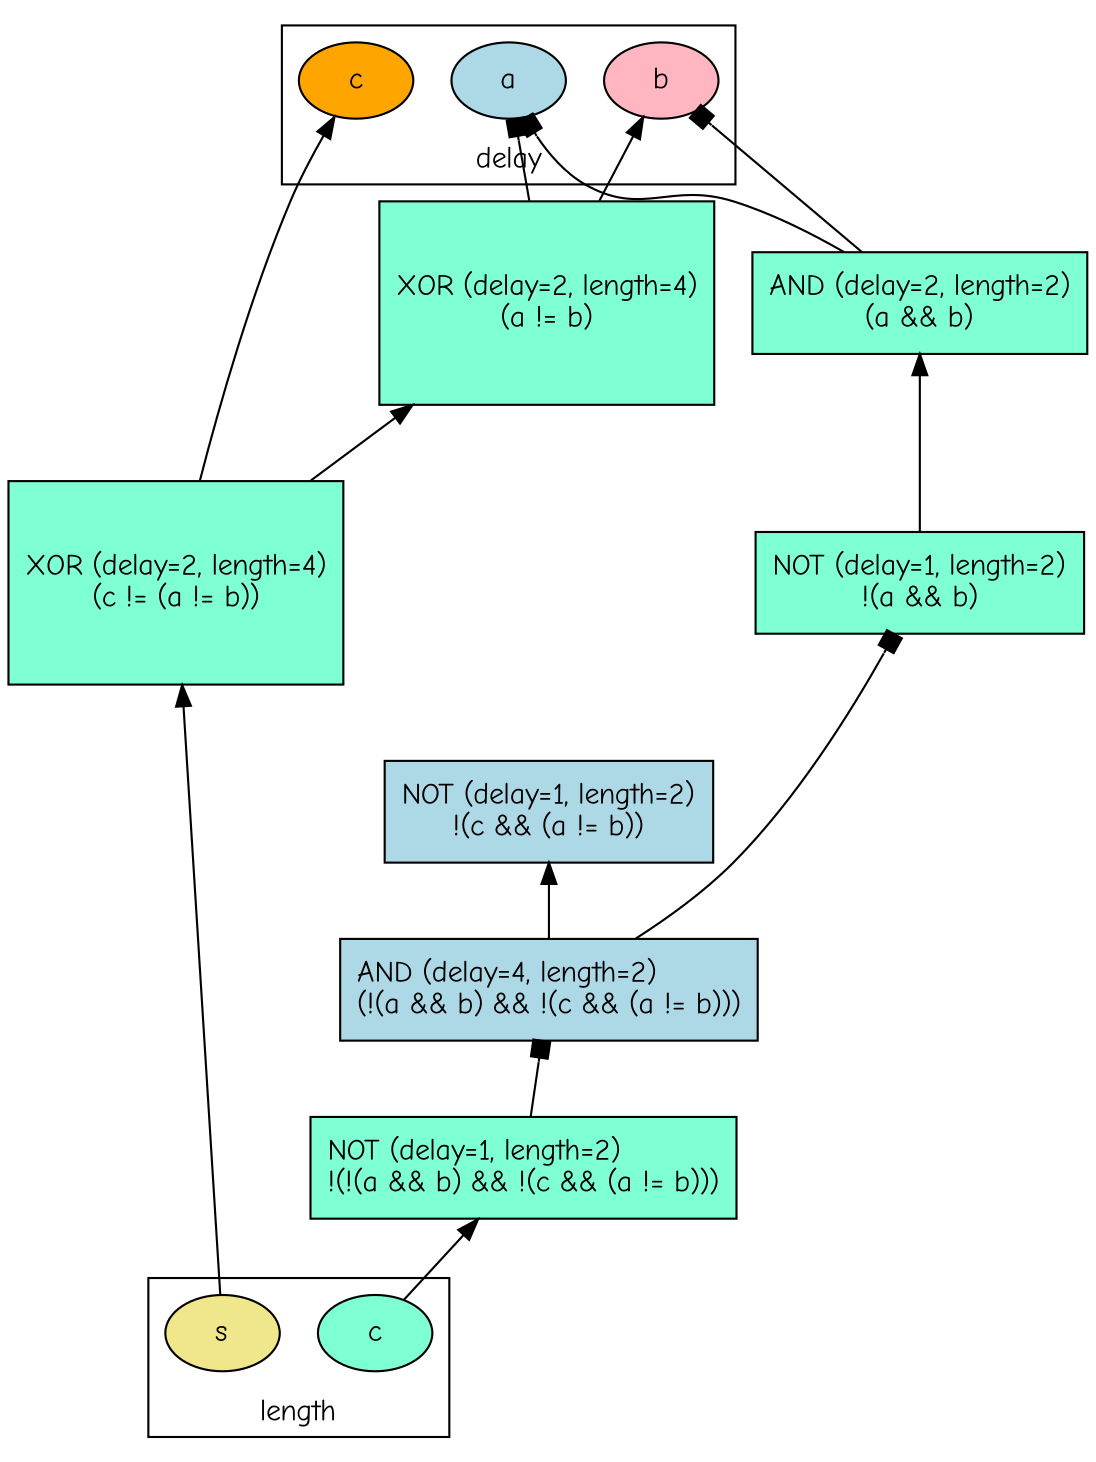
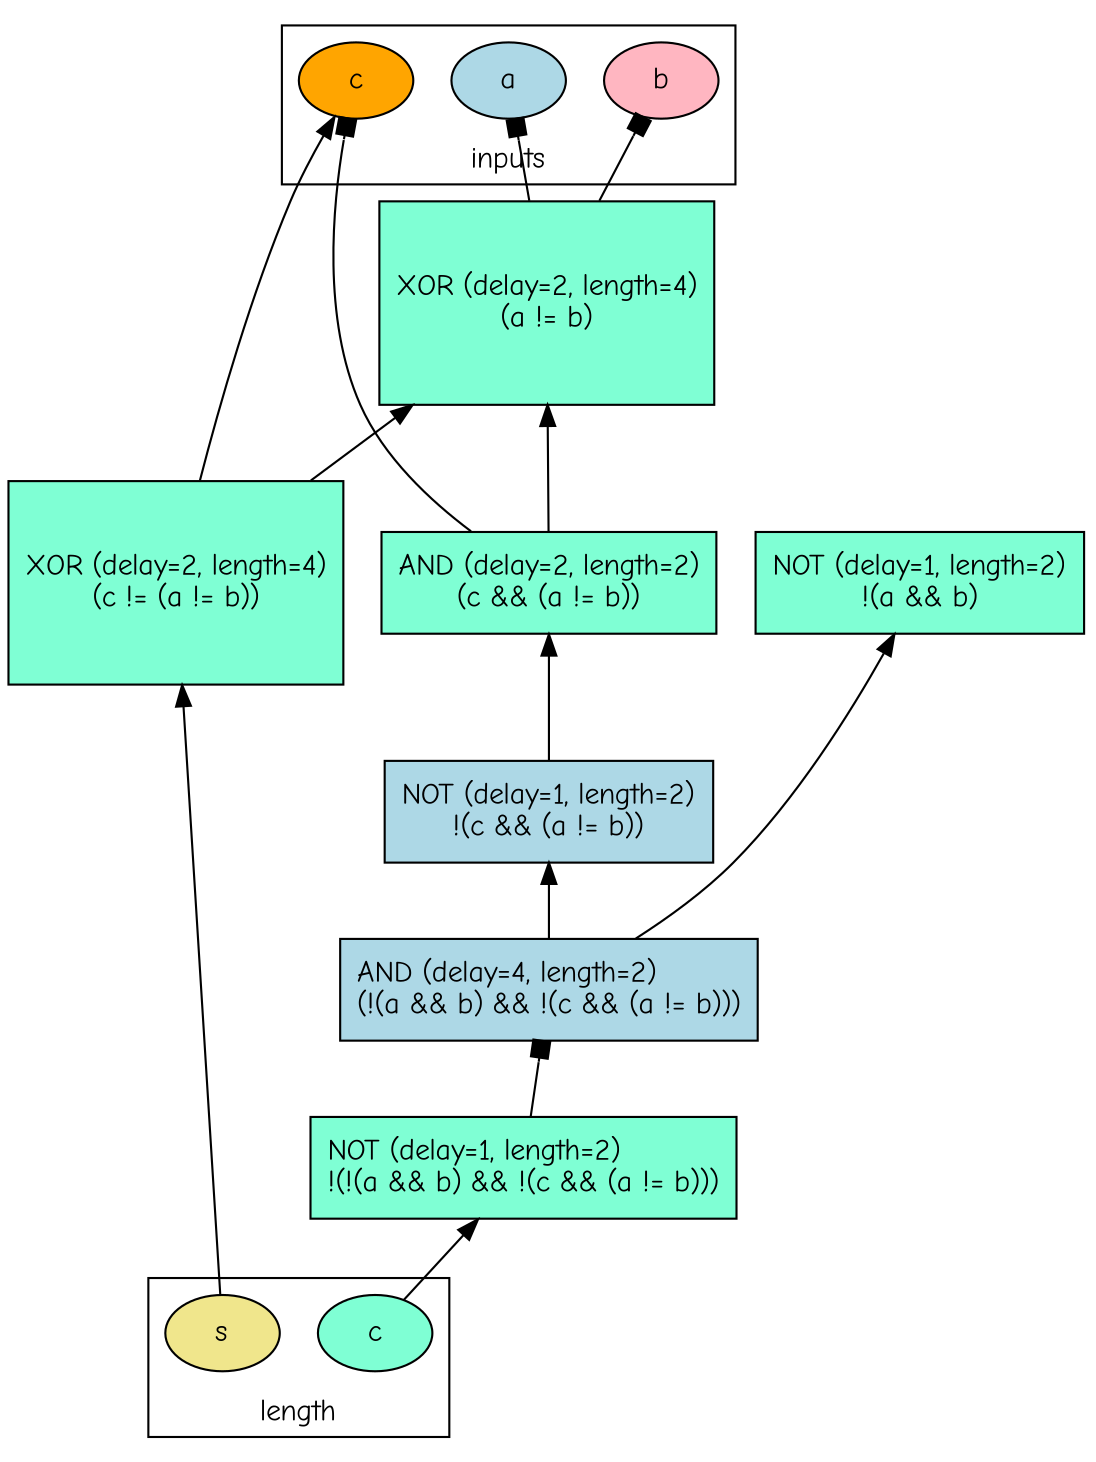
cluster "delay": label "delay" -> "inputs"
edge "XOR (delay=2, length=4) (a != b)" -> "b": arrowhead normal -> box
node "AND (delay=2, length=2) (a && b)": removed
node "AND (delay=2, length=2) (c && (a != b))": added
edge "AND (delay=4, length=2) (!(a && b) && !(c && (a != b)))" -> "NOT (delay=1, length=2) !(a && b)": arrowhead box -> normal
